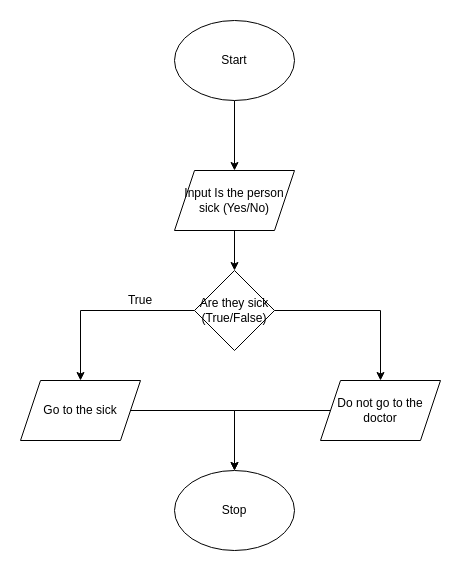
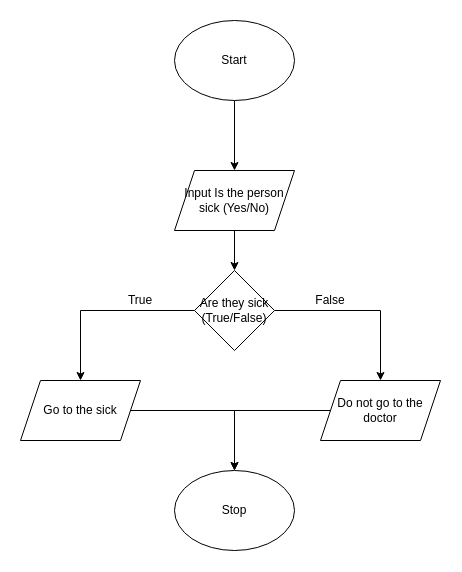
node "False": added
